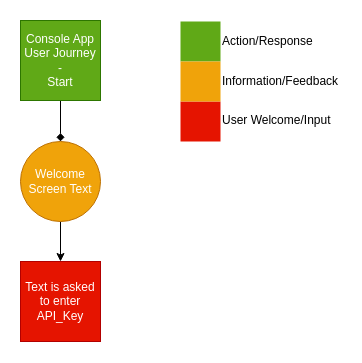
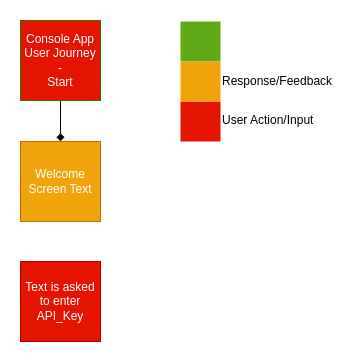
node "Action/Response": removed
node "Console App User Journey - Start": fillcolor #60a917 -> #e51400
node "Information/Feedback": label "Information/Feedback" -> "Response/Feedback"
node "User Welcome/Input": label "User Welcome/Input" -> "User Action/Input"
node "Welcome Screen Text": shape ellipse -> rectangle
edge "Welcome Screen Text" -> "Text is asked to enter API_Key": removed
